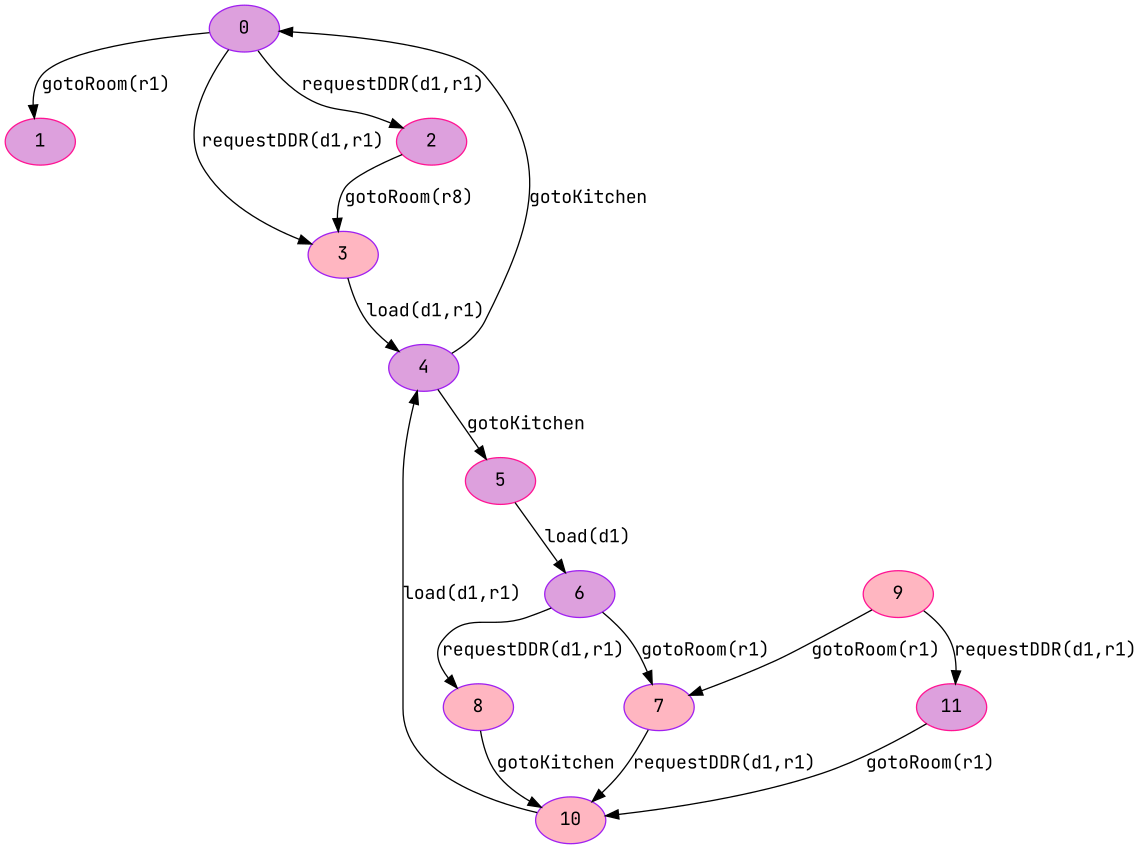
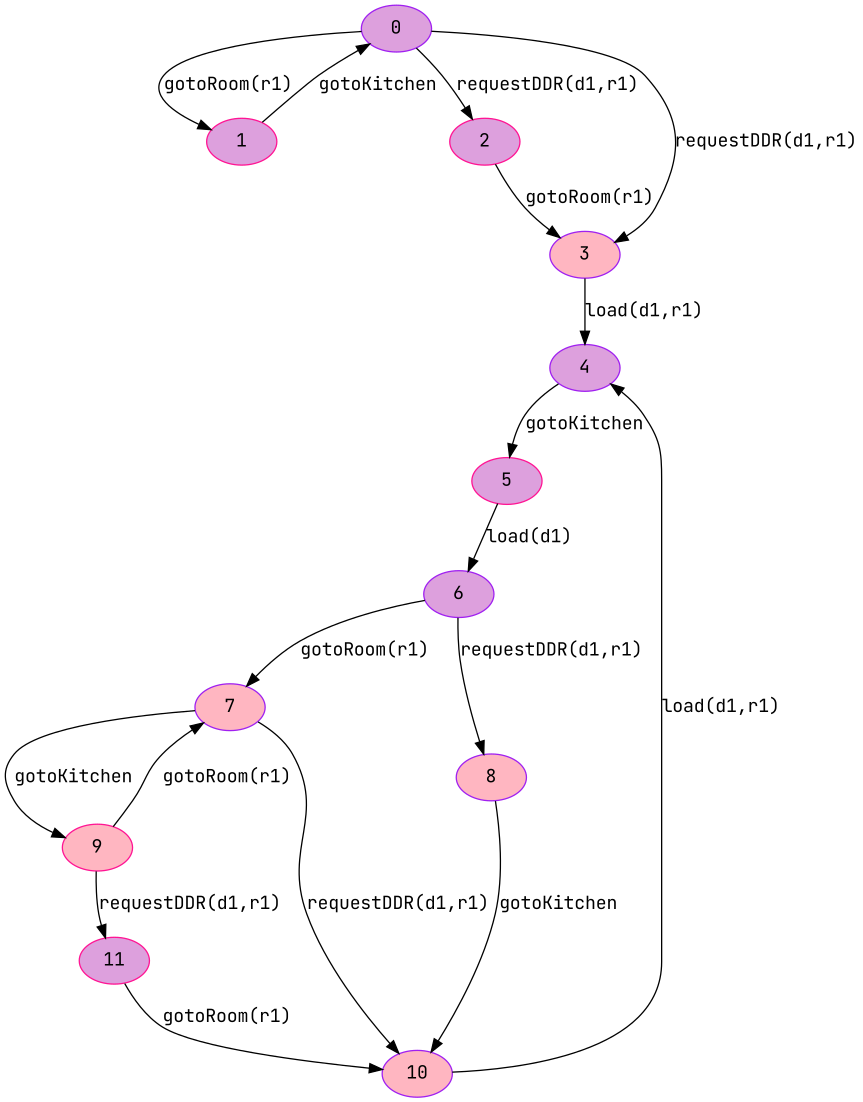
edge "4" -> "0": now "1" -> "0"
edge "2" -> "3": label "gotoRoom(r8)" -> "gotoRoom(r1)"
edge "7" -> "9": added, label "gotoKitchen"
